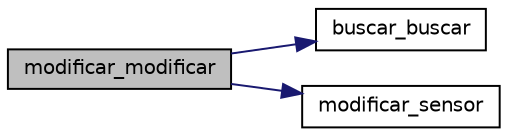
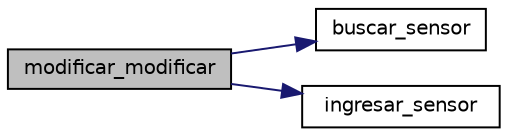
node "buscar_buscar": label "buscar_buscar" -> "buscar_sensor"
node "modificar_sensor": label "modificar_sensor" -> "ingresar_sensor"
